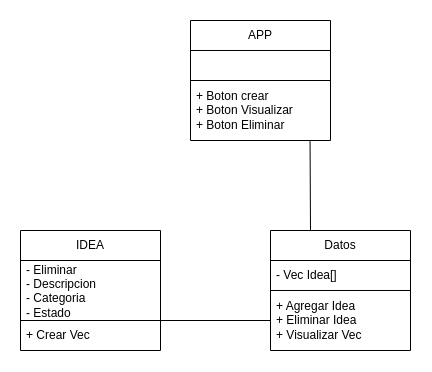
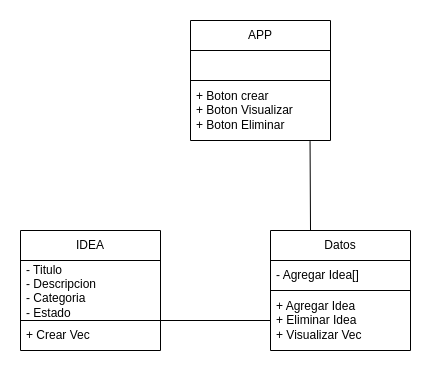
node "- Vec Idea[]": label "- Vec Idea[]" -> "- Agregar Idea[]"
node "- Eliminar - Descripcion - Categoria - Estado": label "- Eliminar - Descripcion - Categoria - Estado" -> "- Titulo - Descripcion - Categoria - Estado"
